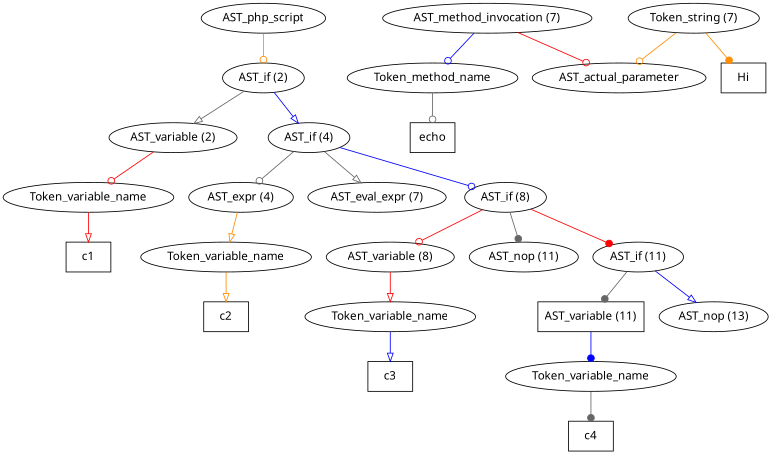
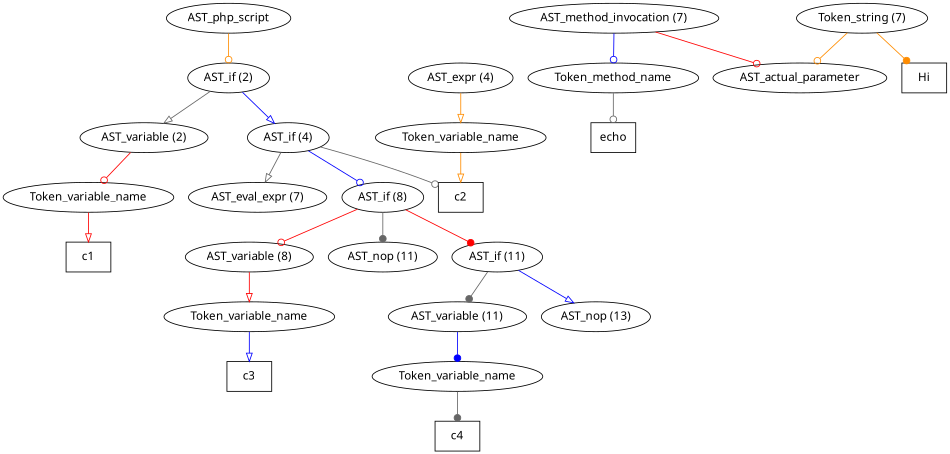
edge "AST_if (4)" -> "AST_expr (4)": now "AST_if (4)" -> "c2"
node "AST_variable (11)": shape box -> ellipse
